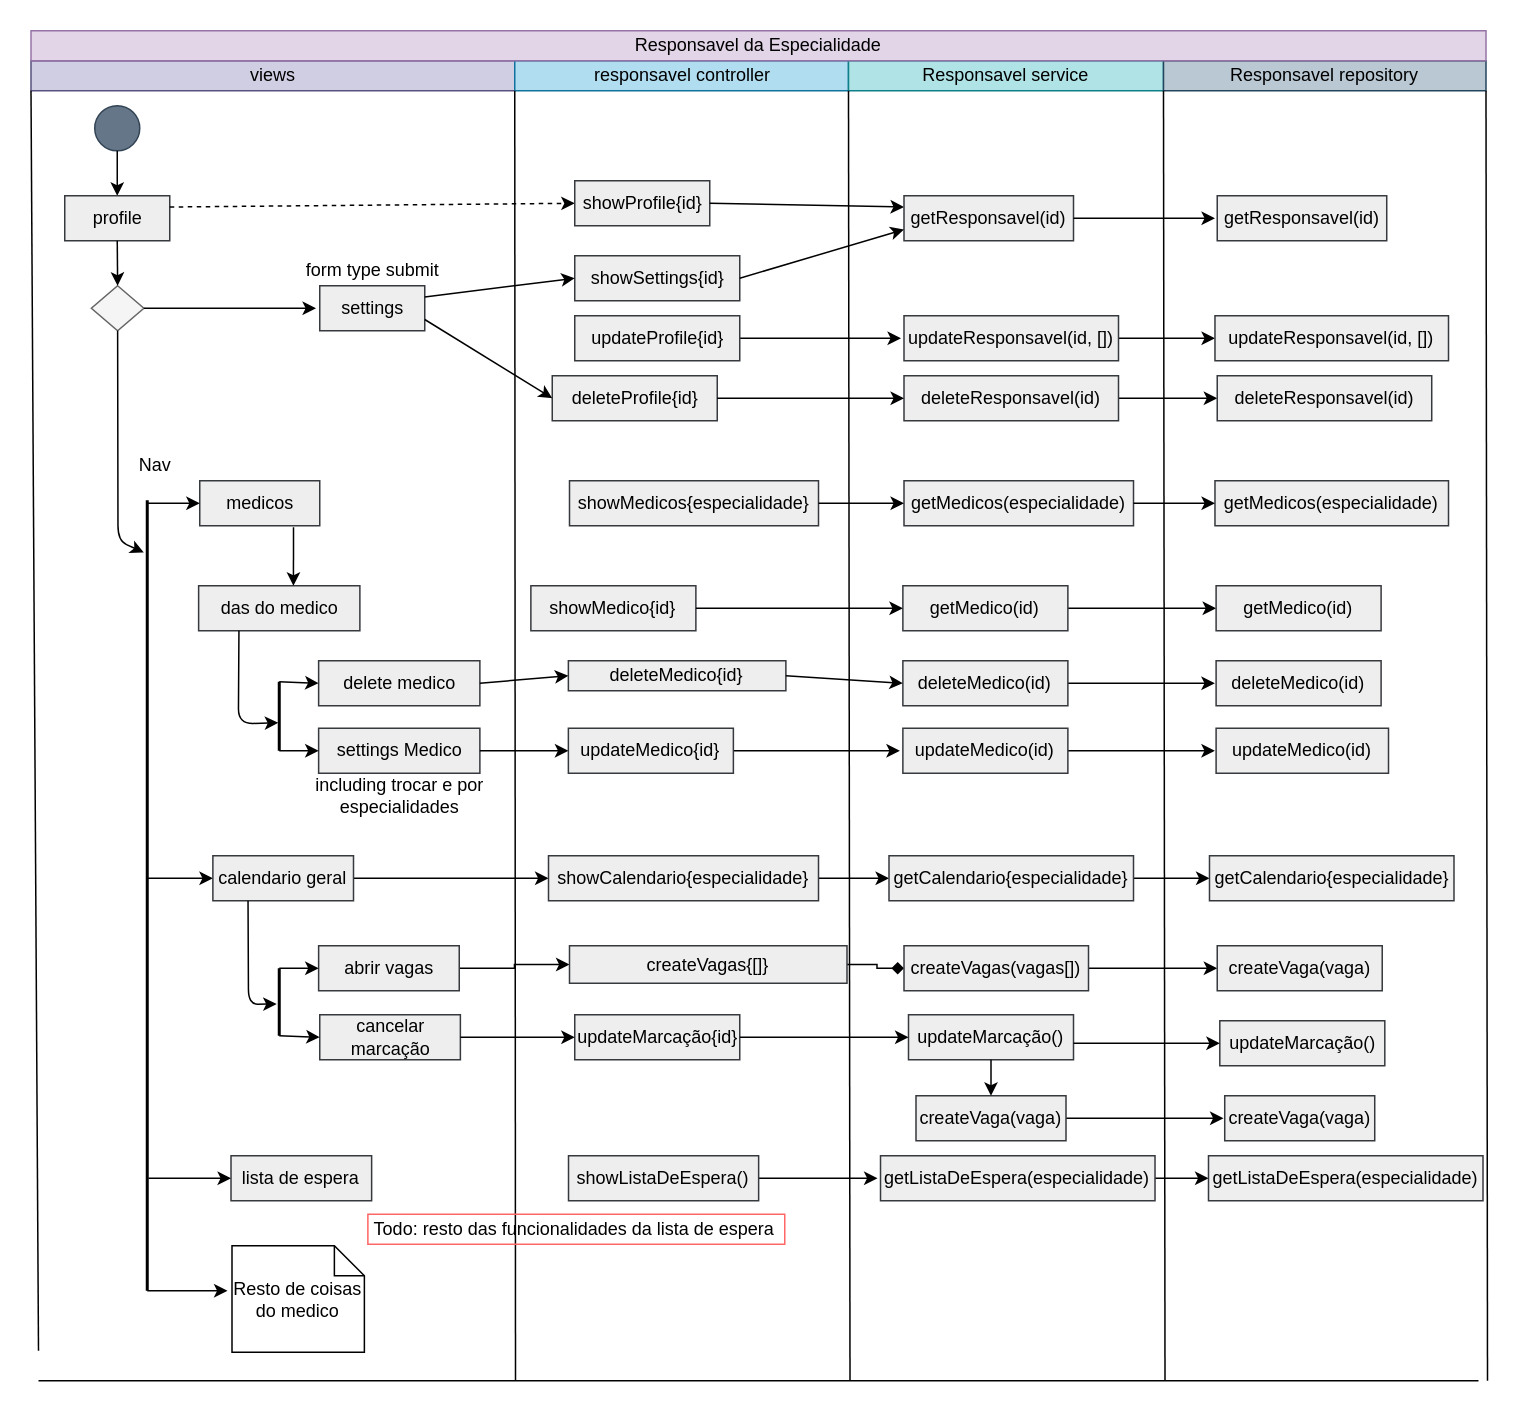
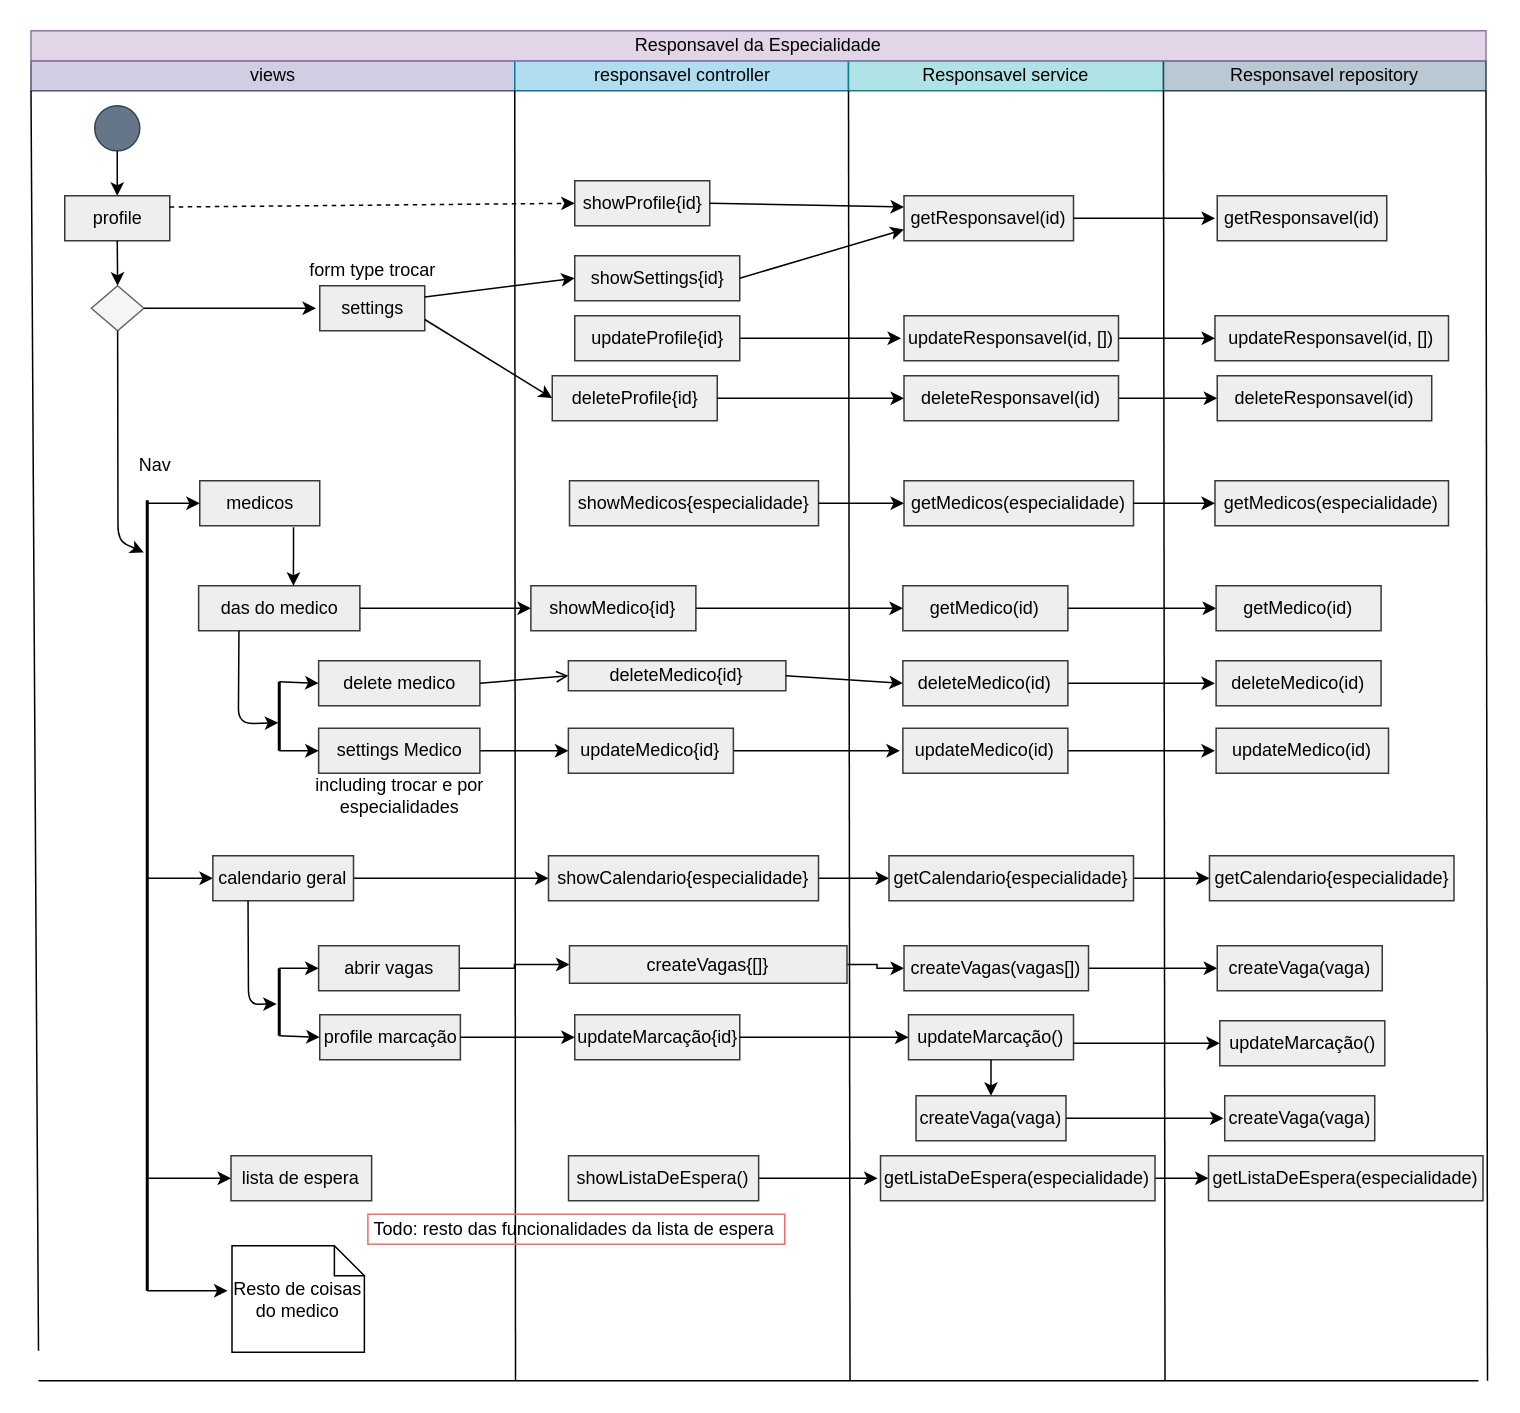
node "form type submit": label "form type submit" -> "form type trocar"
edge "das do medico" -> "showMedico{id}": added
edge "delete medico" -> "deleteMedico{id}": arrowhead classic -> open
edge "createVagas{[]}" -> "createVagas(vagas[])": arrowhead diamond -> classic
node "cancelar marcação": label "cancelar marcação" -> "profile marcação"
